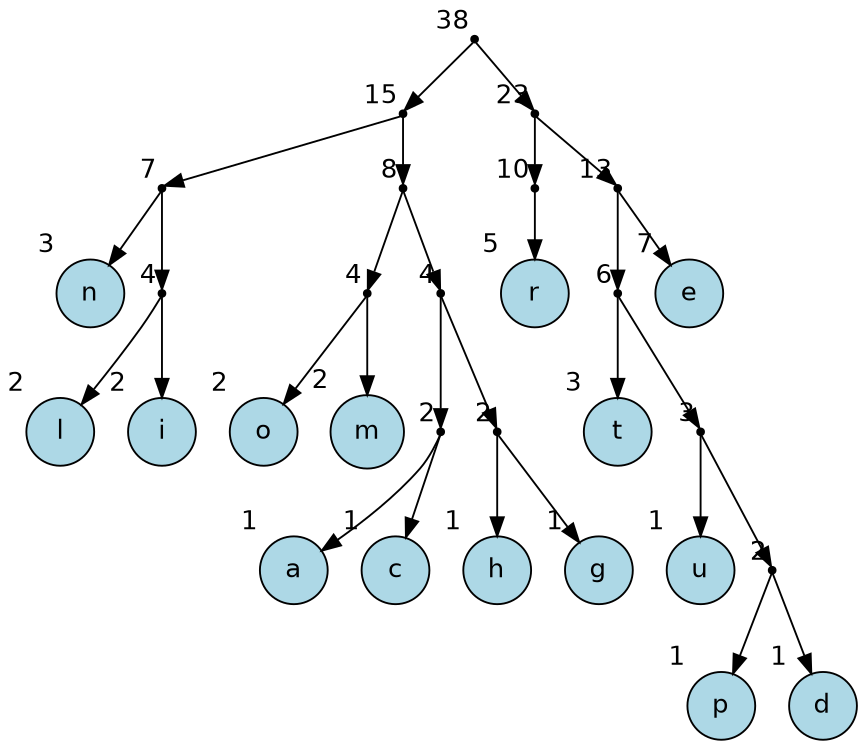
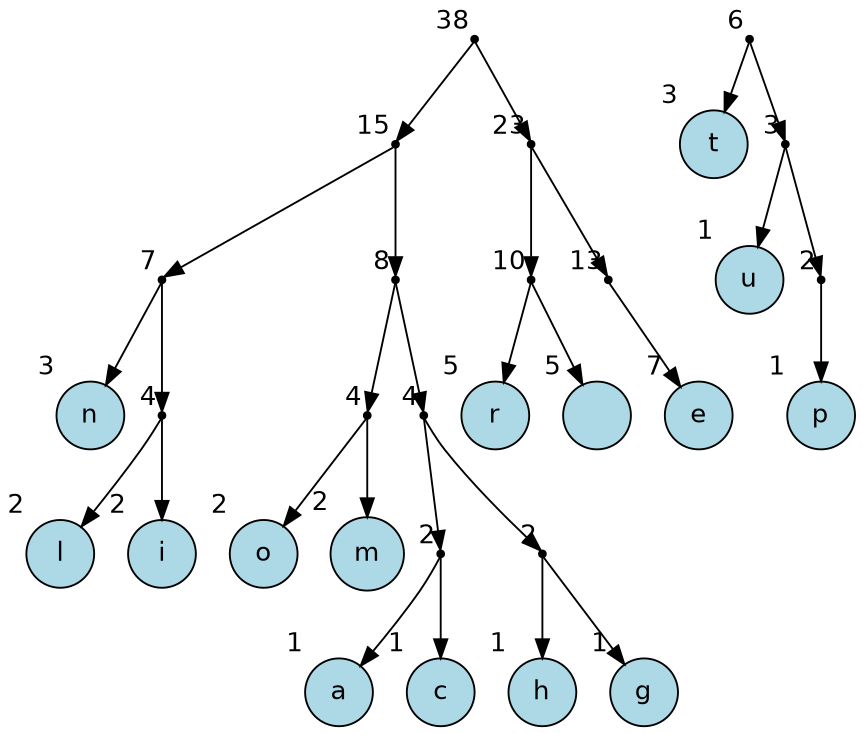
edge "13" -> "6": removed
node "5": added
node "d 1": removed
